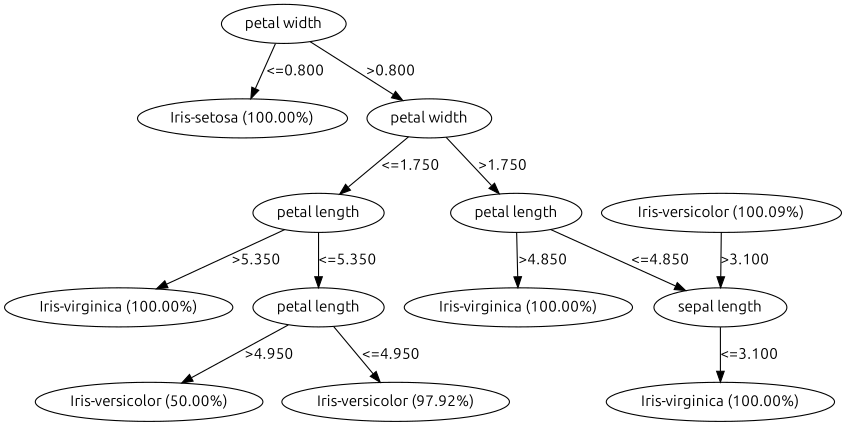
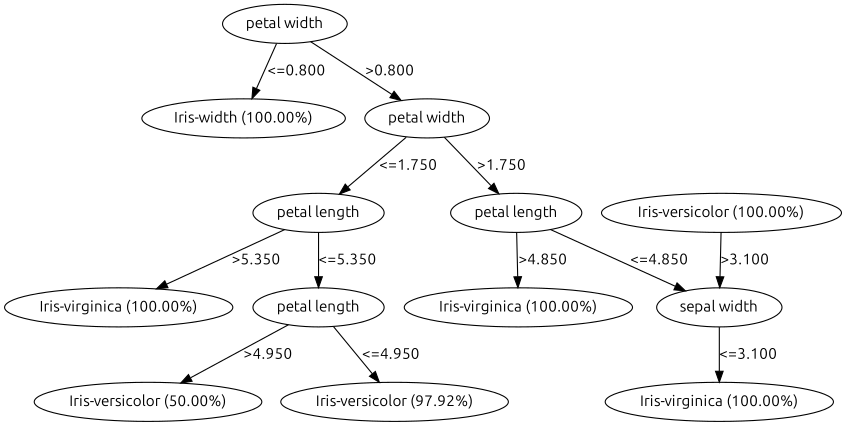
node "Iris-setosa (100.00%)": label "Iris-setosa (100.00%)" -> "Iris-width (100.00%)"
node "Iris-versicolor (100.09%)": label "Iris-versicolor (100.09%)" -> "Iris-versicolor (100.00%)"
node "sepal length": label "sepal length" -> "sepal width"
